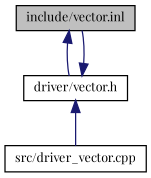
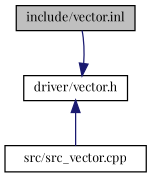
edge "driver/vector.h" -> "include/vector.inl": removed
node "src/driver_vector.cpp": label "src/driver_vector.cpp" -> "src/src_vector.cpp"
